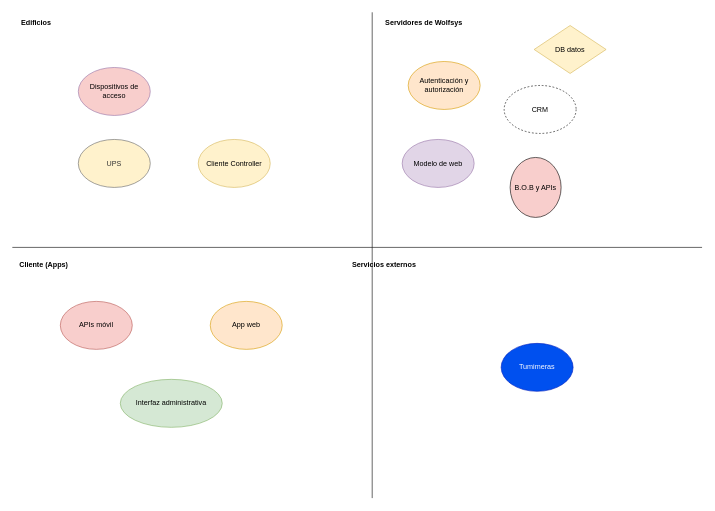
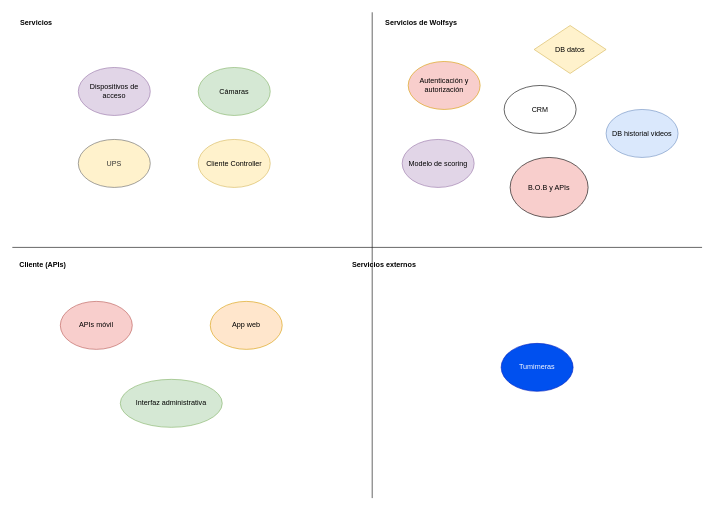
node "Edificios": label "Edificios" -> "Servicios"
node "Servidores de Wolfsys": label "Servidores de Wolfsys" -> "Servicios de Wolfsys"
node "Autenticación y autorización": fillcolor #ffe6cc -> #f8cecc
node "Dispositivos de acceso": fillcolor #f8cecc -> #e1d5e7
node "Cámaras": added
node "CRM": style dashed -> solid
node "DB historial videos": added
node "Modelo de web": label "Modelo de web" -> "Modelo de scoring"
node "B.O.B y APIs": size 51x60 -> 78x60
node "Cliente (Apps)": label "Cliente (Apps)" -> "Cliente (APIs)"
